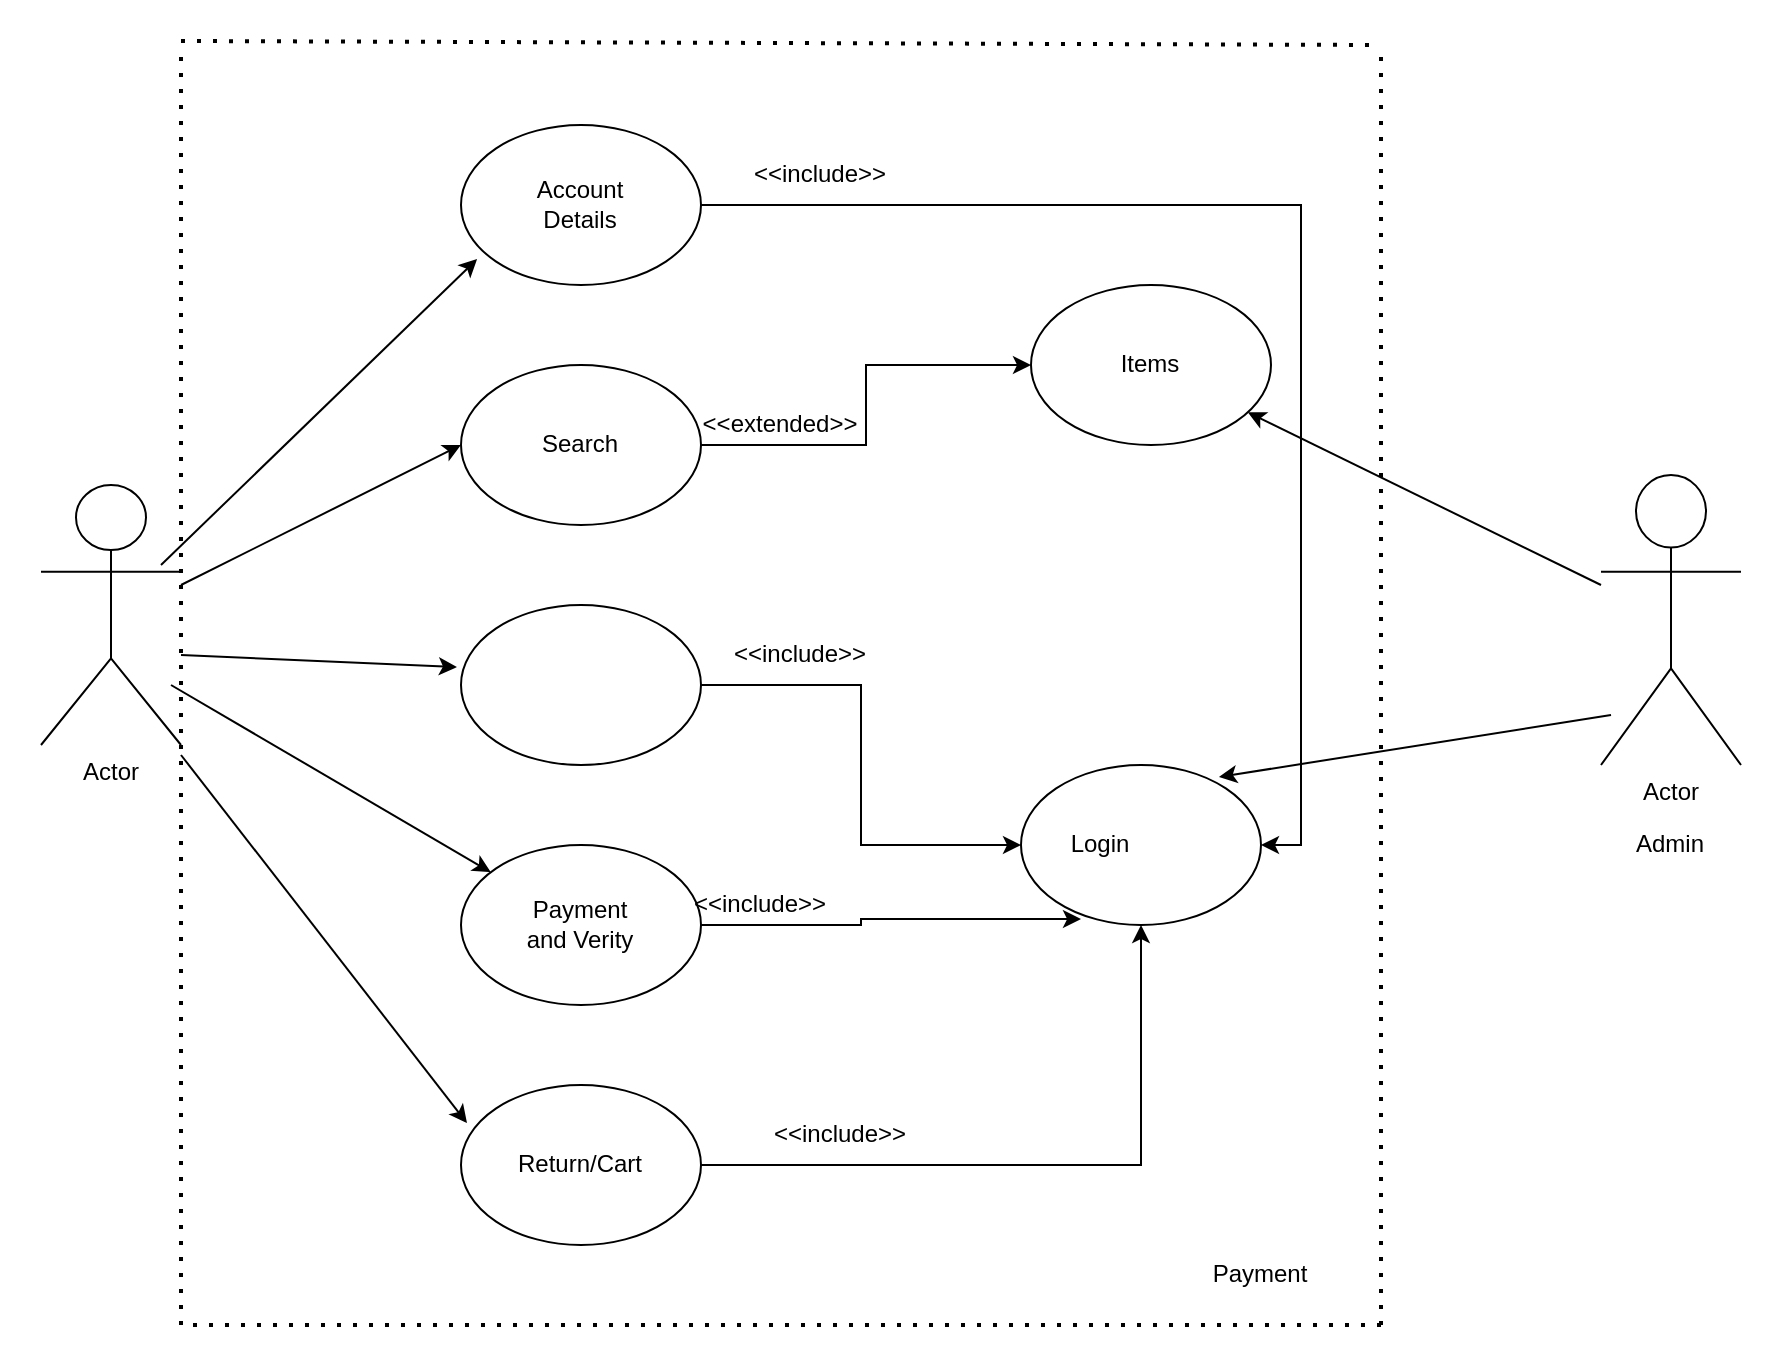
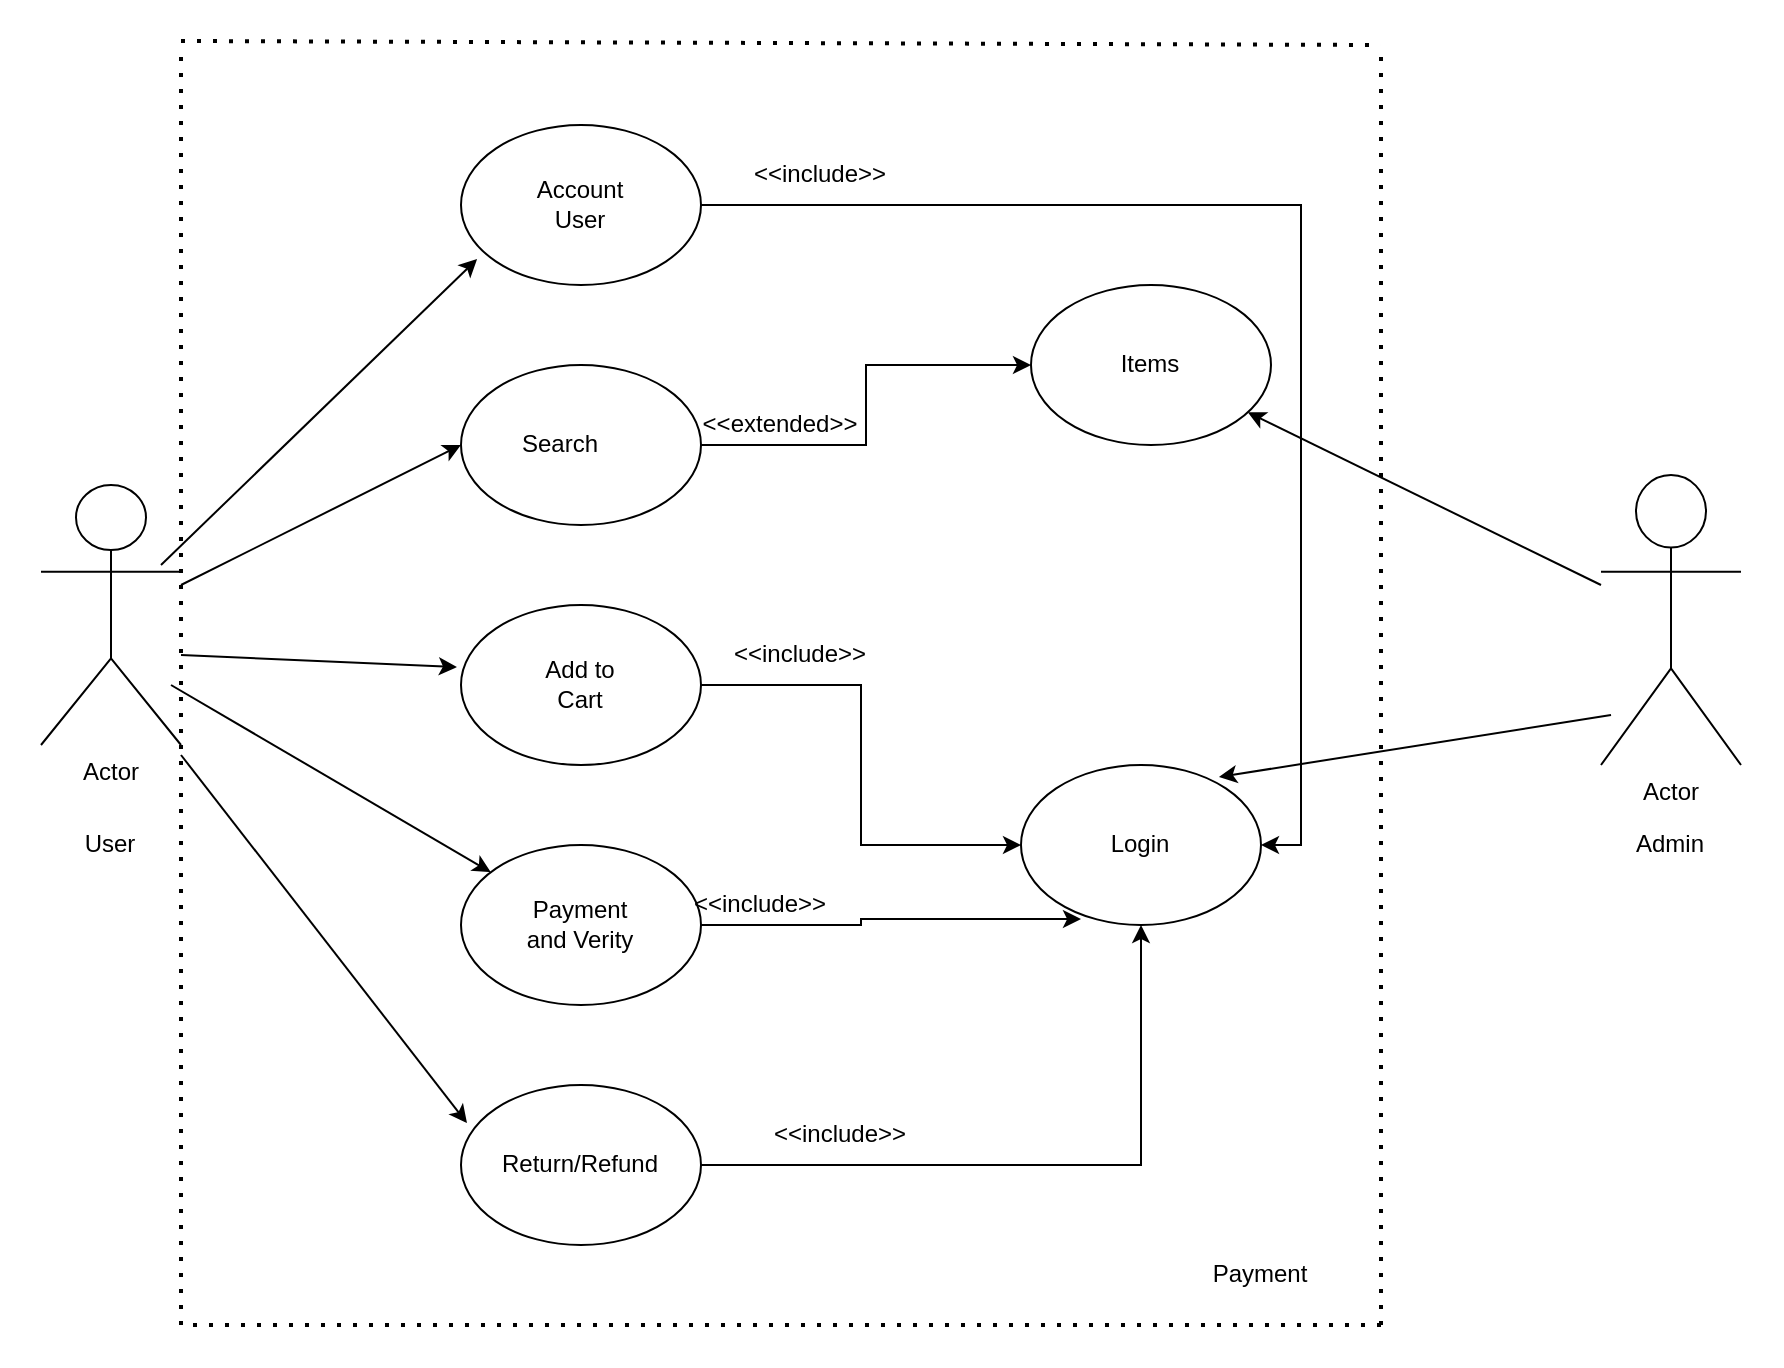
node "Account Details": label "Account Details" -> "Account User"
node "Search": moved (581, 445) -> (561, 445)
node "Add to Cart": added
node "User": added
node "Login": moved (1101, 845) -> (1141, 845)
node "Return/Cart": label "Return/Cart" -> "Return/Refund"
